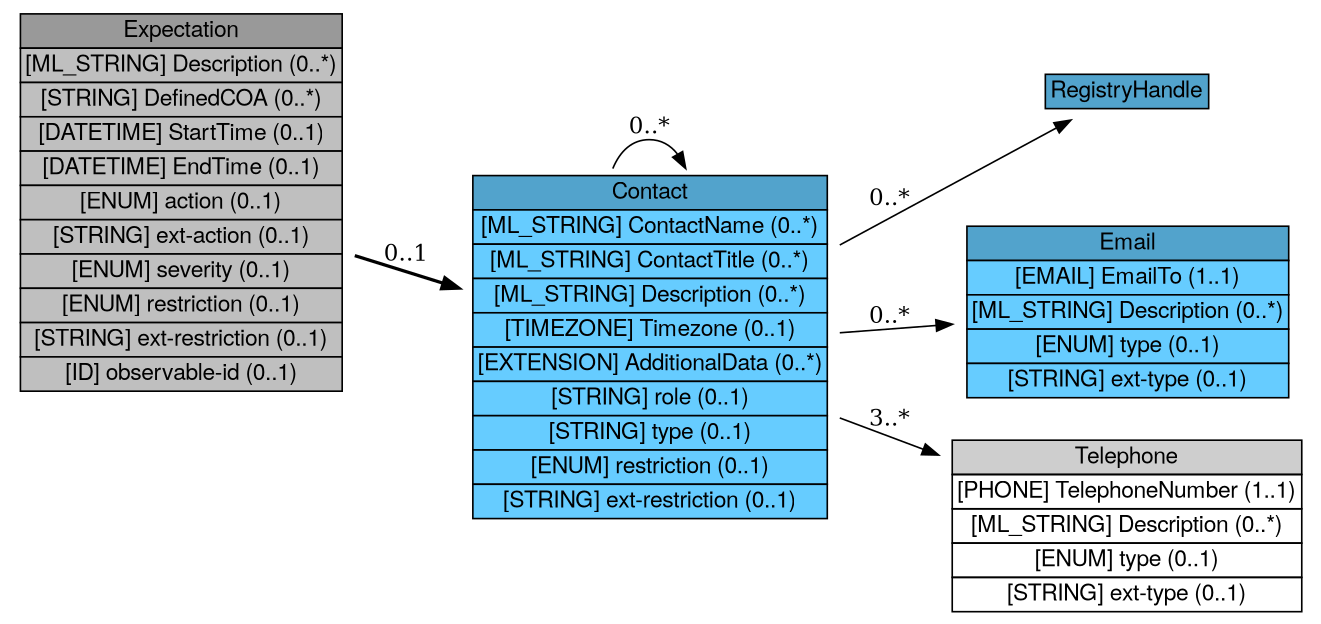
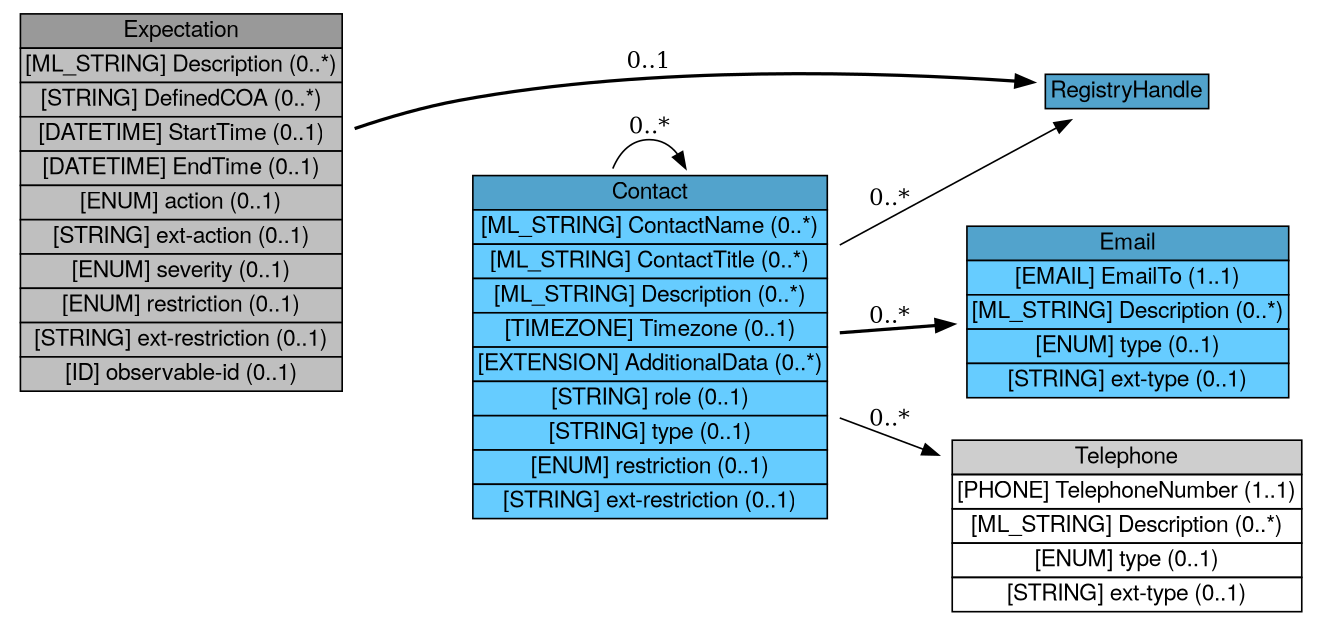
edge "Expectation" -> "Contact": now "Expectation" -> "RegistryHandle"
edge "Contact" -> "Email": style solid -> bold
edge "Contact" -> "Telephone": label "3..*" -> "0..*"
